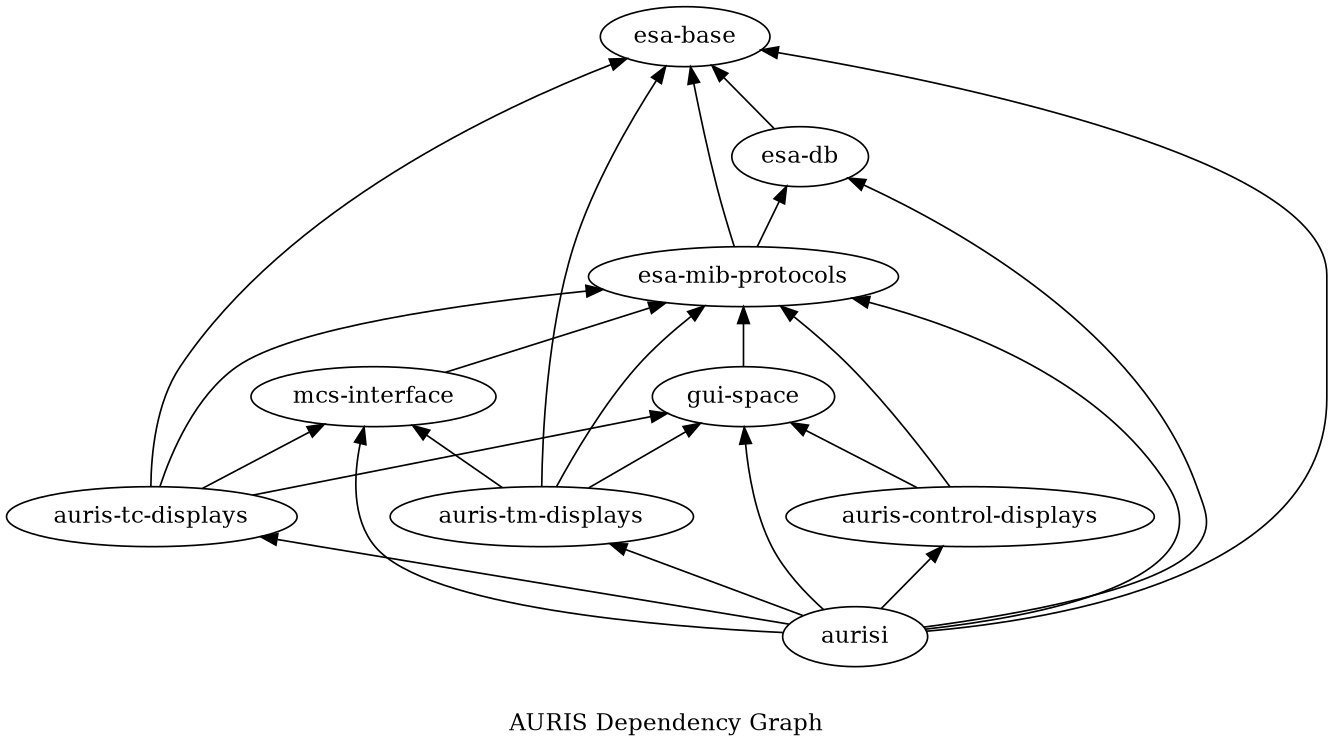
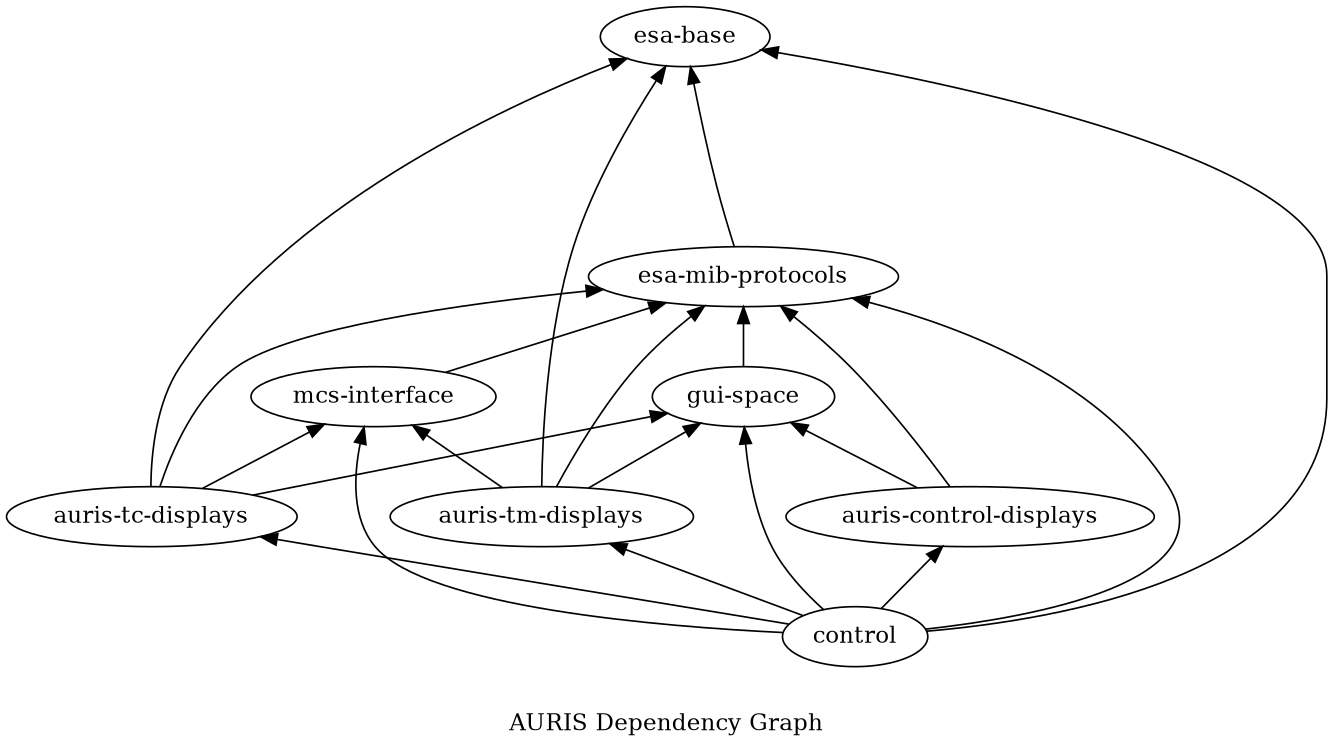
node "esa-db": removed
node "aurisi": label "aurisi" -> "control"
